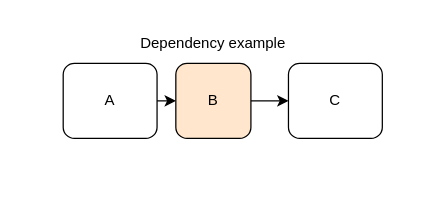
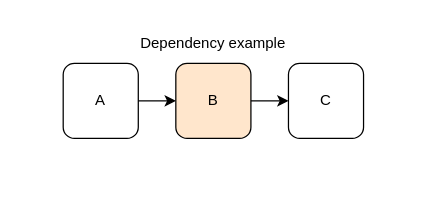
node "A": size 94x75 -> 75x75
node "C": size 94x75 -> 75x75
